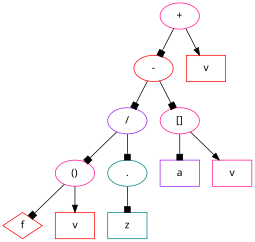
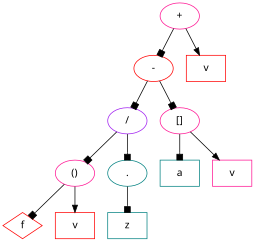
node "a": color purple -> teal
